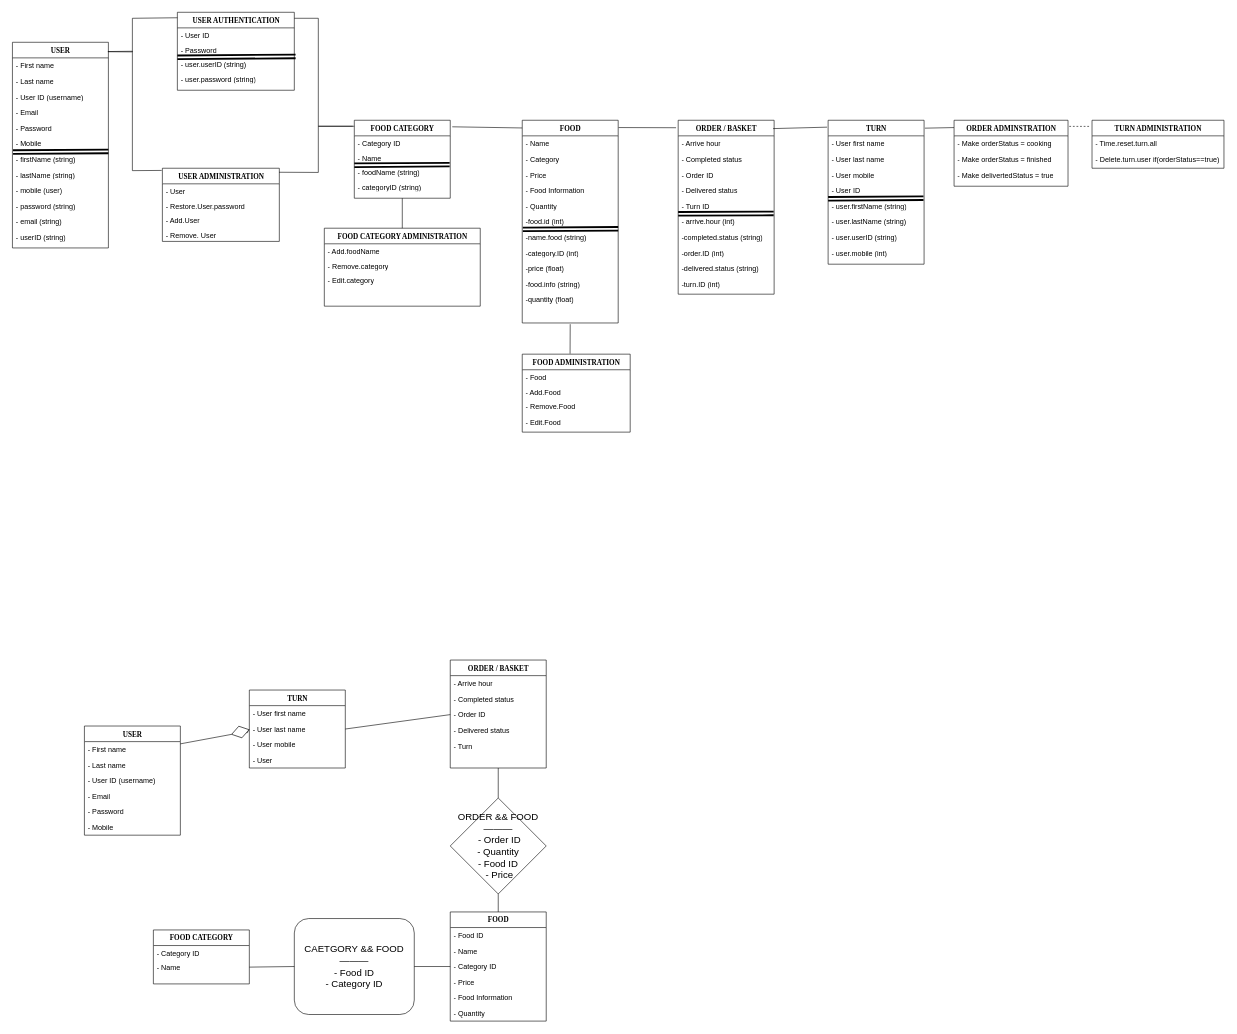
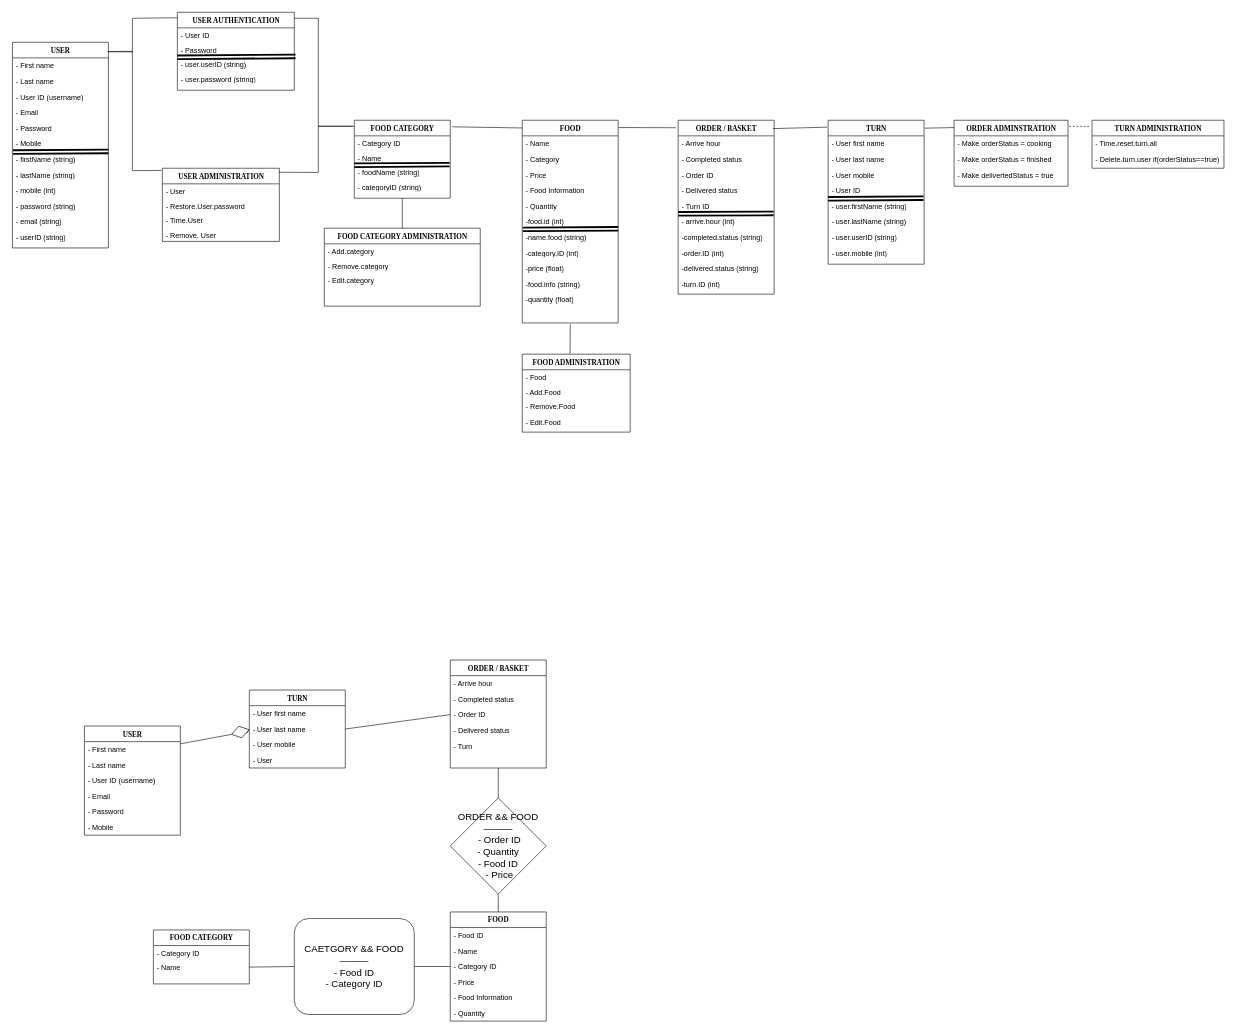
node "- mobile (user)": label "- mobile (user)" -> "- mobile (int)"
node "- Add.User": label "- Add.User" -> "- Time.User"
node "- Add.foodName": label "- Add.foodName" -> "- Add.category"
